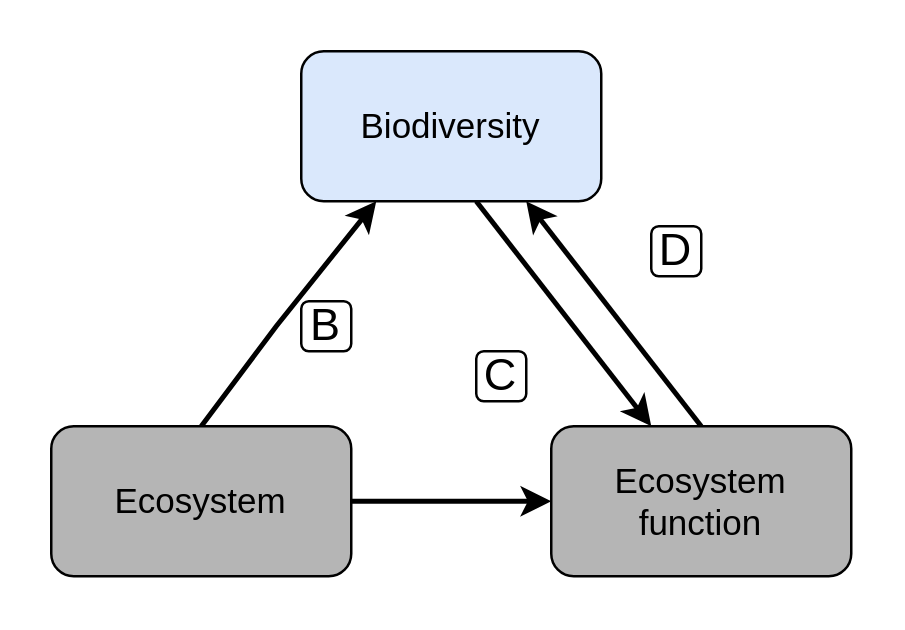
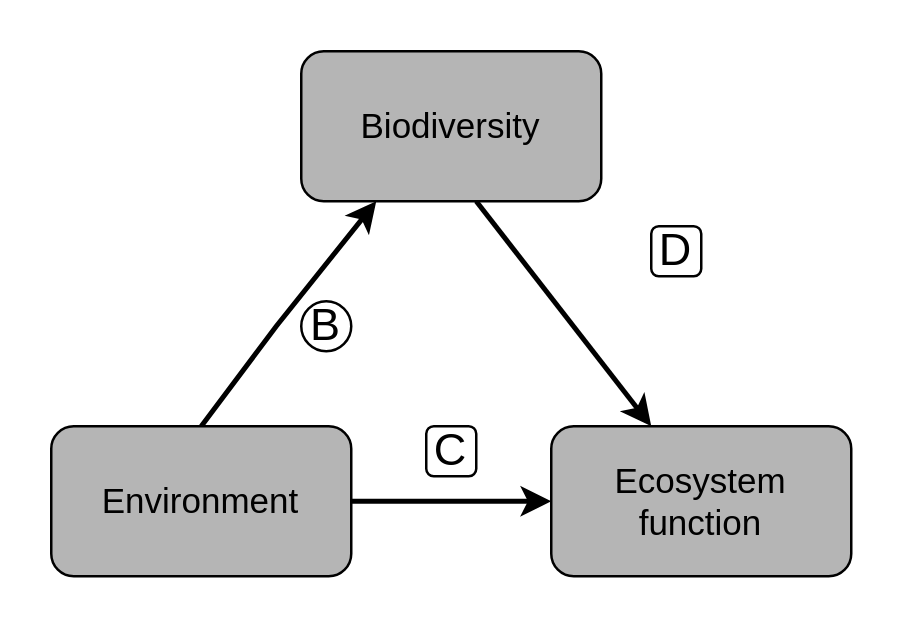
node "Biodiversity": fillcolor #dae8fc -> #b5b5b5
edge "Ecosystem function" -> "Biodiversity": removed
node "B": shape rounded rectangle -> ellipse
node "C": moved (501, 376) -> (451, 451)
node "Ecosystem": label "Ecosystem" -> "Environment"
